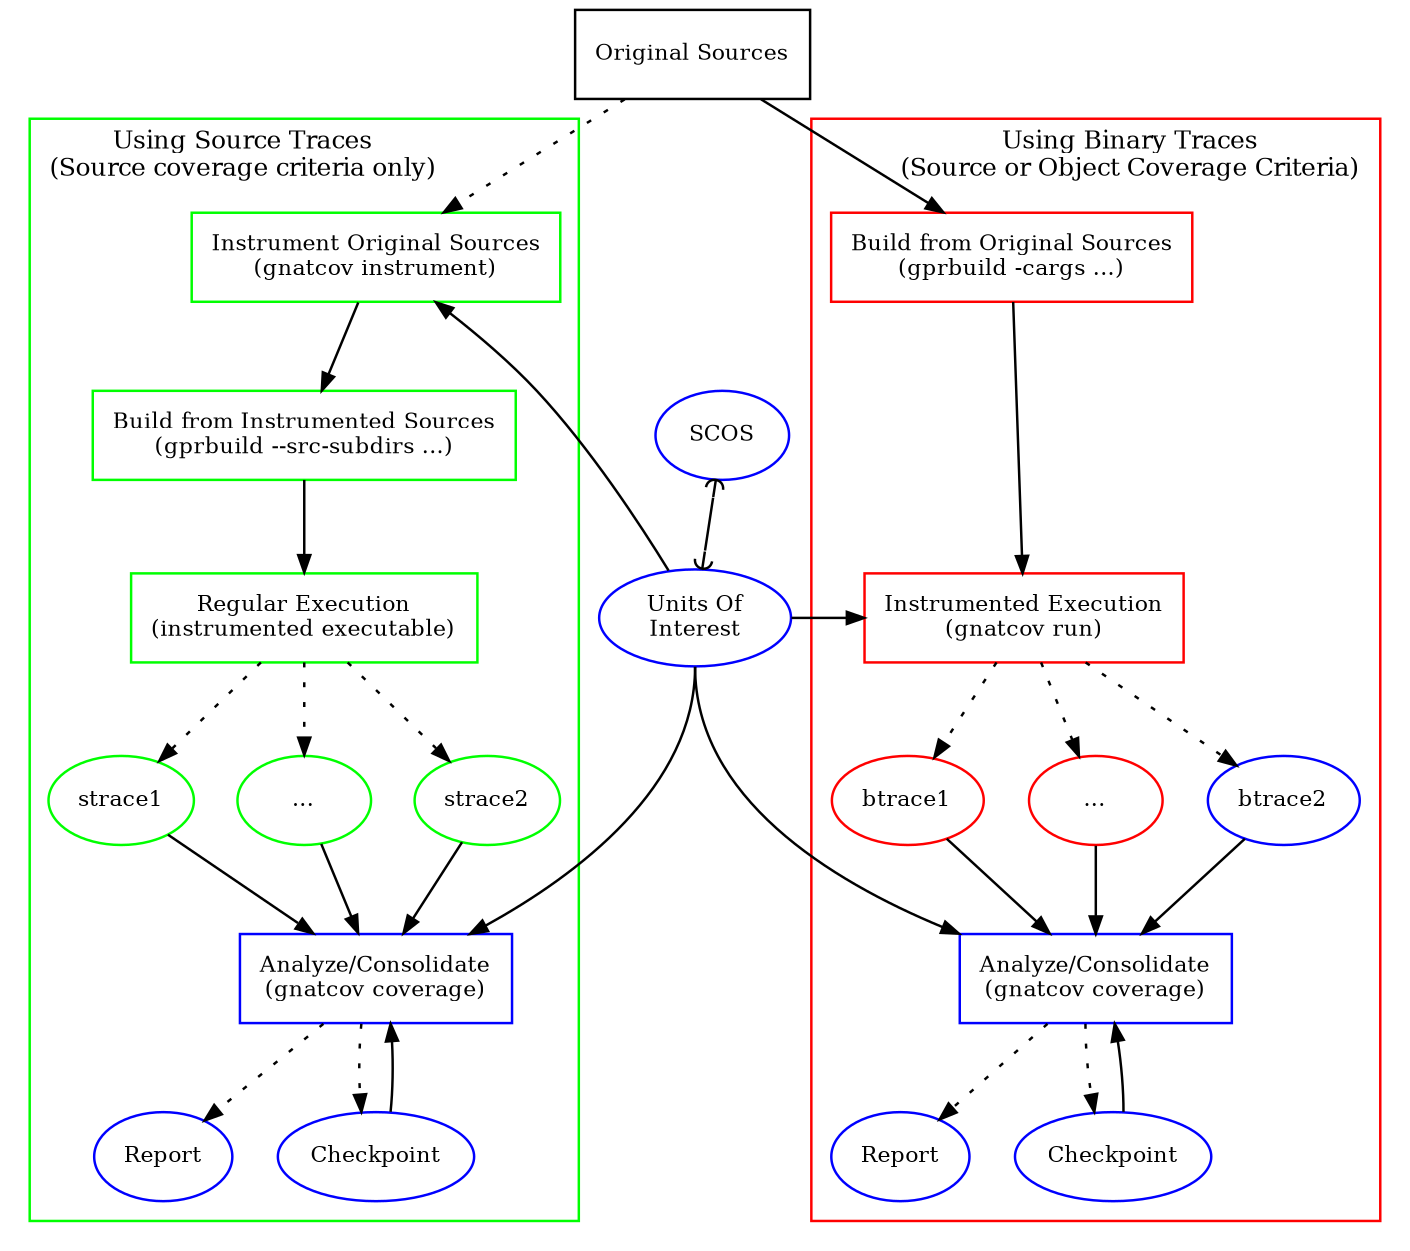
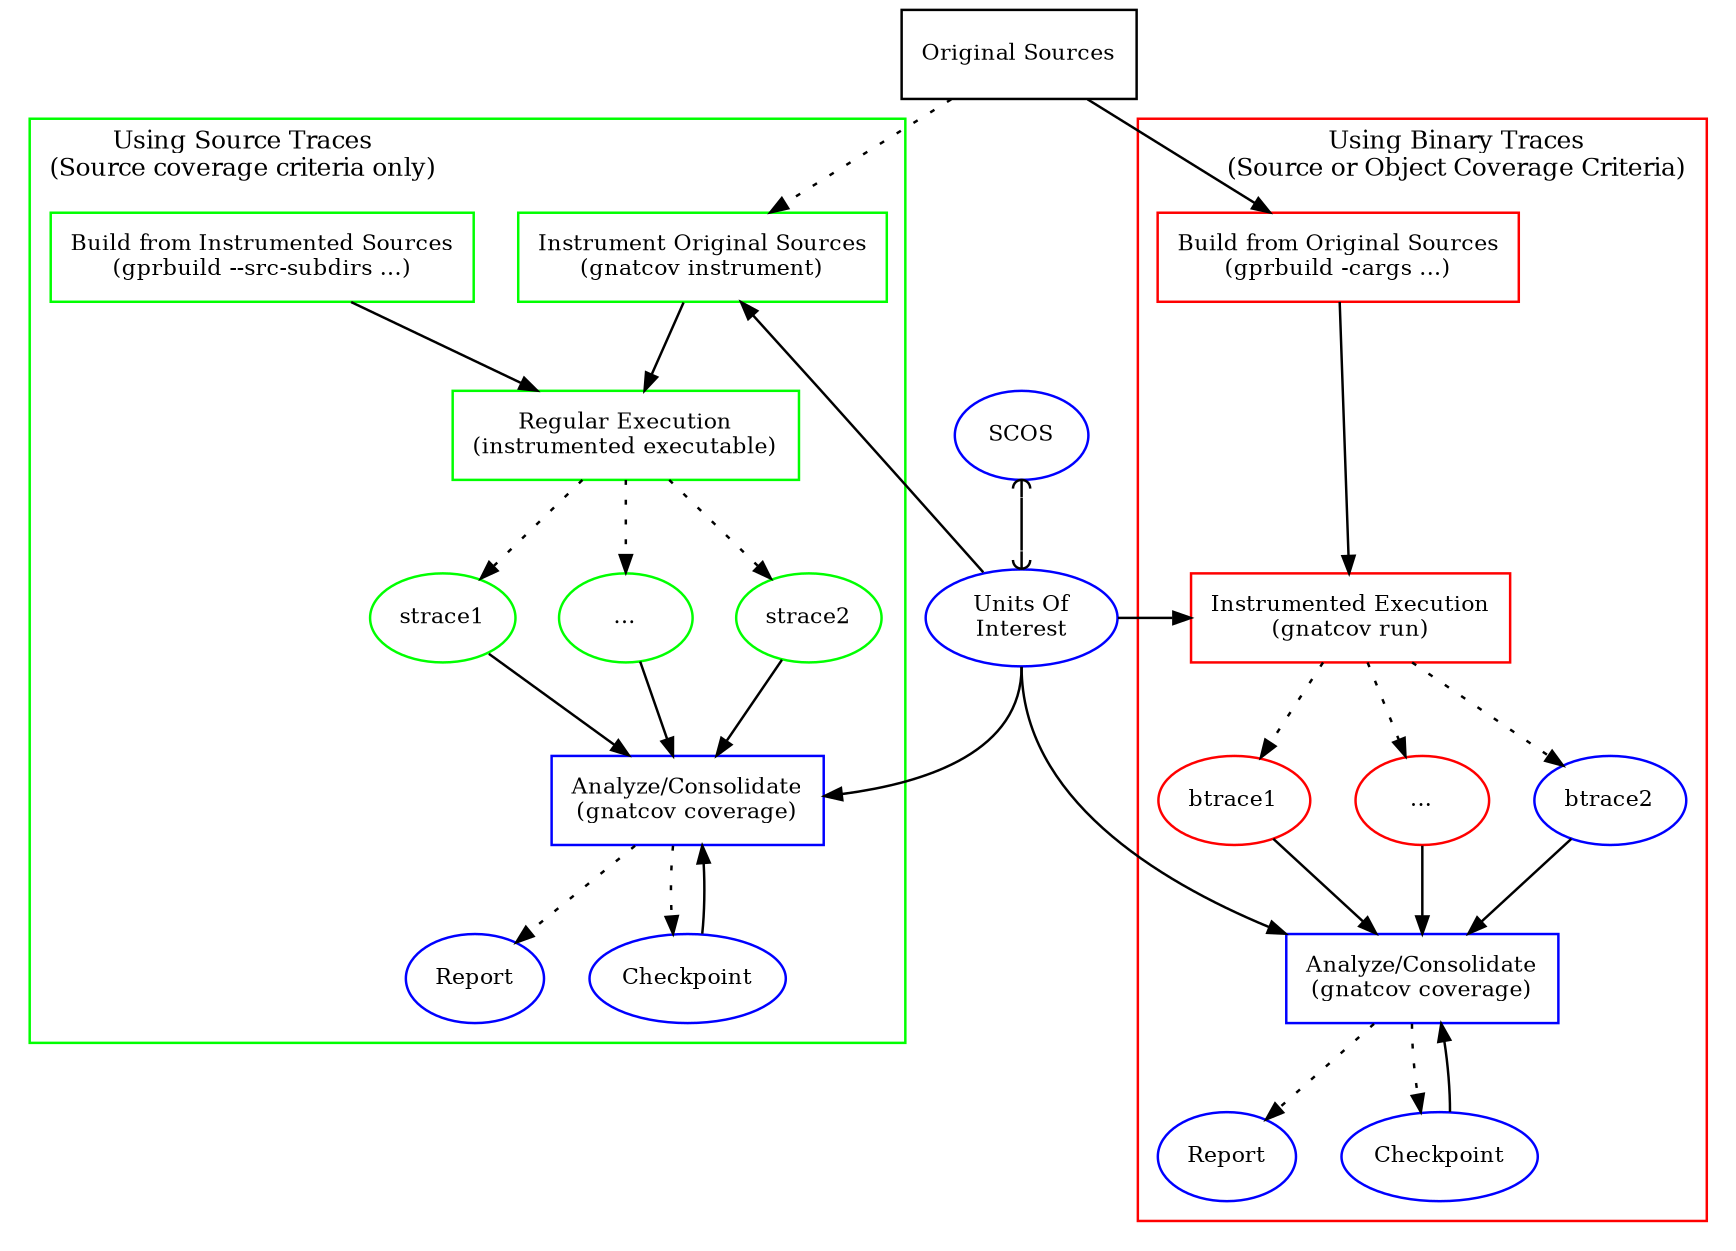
edge "Instrument Original Sources (gnatcov instrument)" -> "Build from Instrumented Sources (gprbuild --src-subdirs ...)": now "Instrument Original Sources (gnatcov instrument)" -> "Regular Execution (instrumented executable)"
